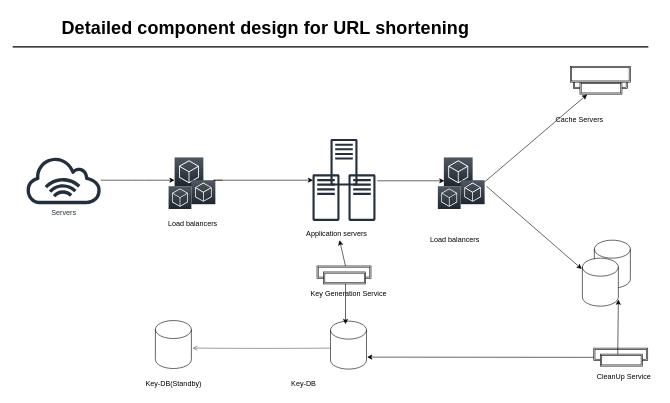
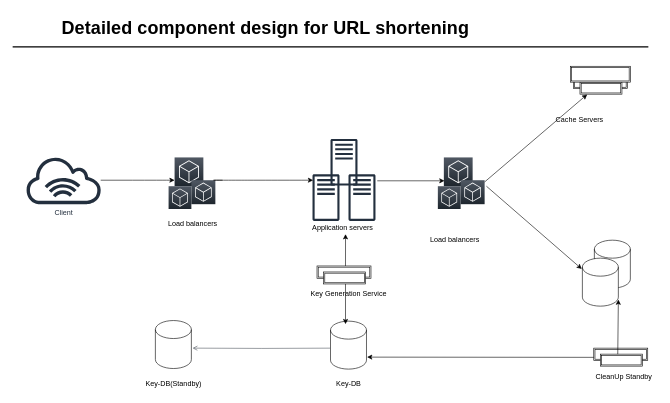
node "Servers": label "Servers" -> "Client"
node "Application servers": moved (336, 234) -> (342, 228)
node "CleanUp Service": label "CleanUp Service" -> "CleanUp Standby"
node "Key-DB": moved (303, 384) -> (348, 384)
